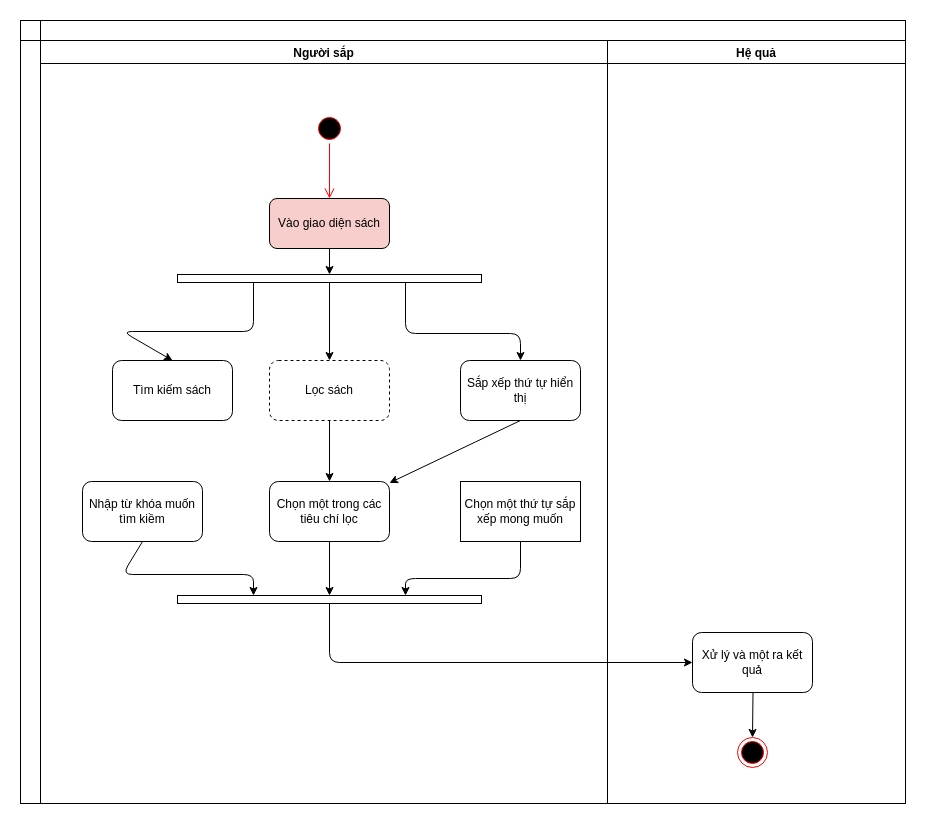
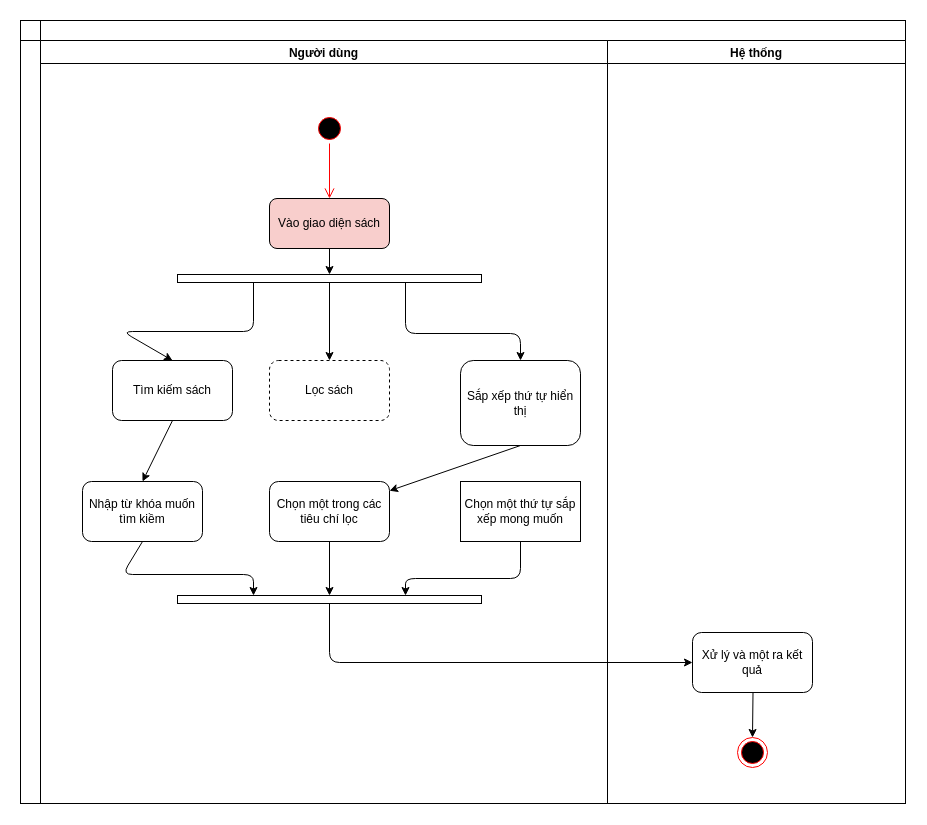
node "Người sắp": label "Người sắp" -> "Người dùng"
node "Hệ quả": label "Hệ quả" -> "Hệ thống"
node "Sắp xếp thứ tự hiển thị": size 120x60 -> 120x85
edge "Tìm kiếm sách" -> "Nhập từ khóa muốn tìm kiềm": added
edge "Lọc sách" -> "Chọn một trong các tiêu chí lọc": removed
